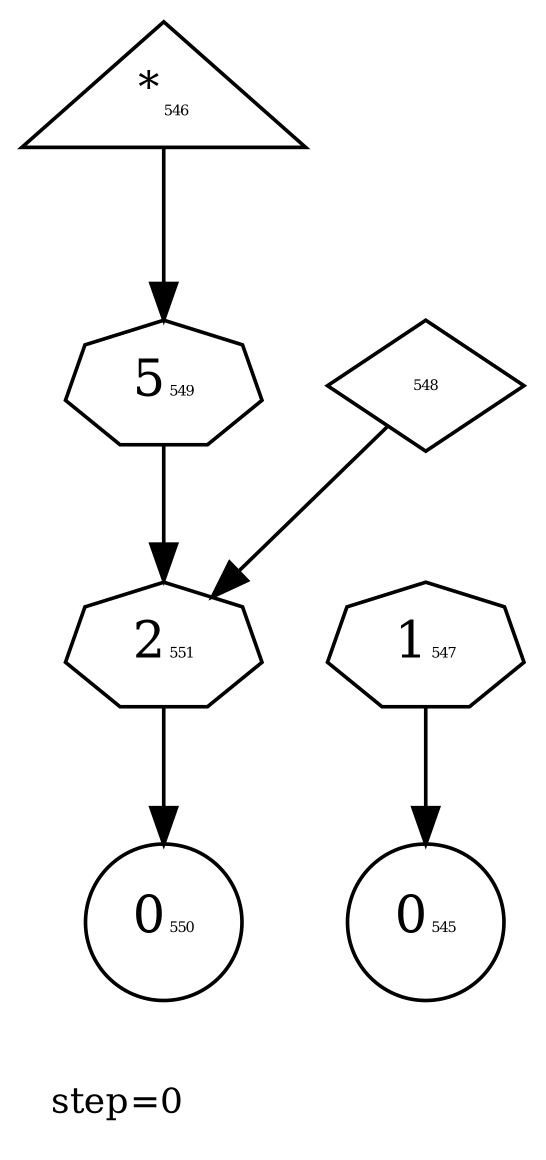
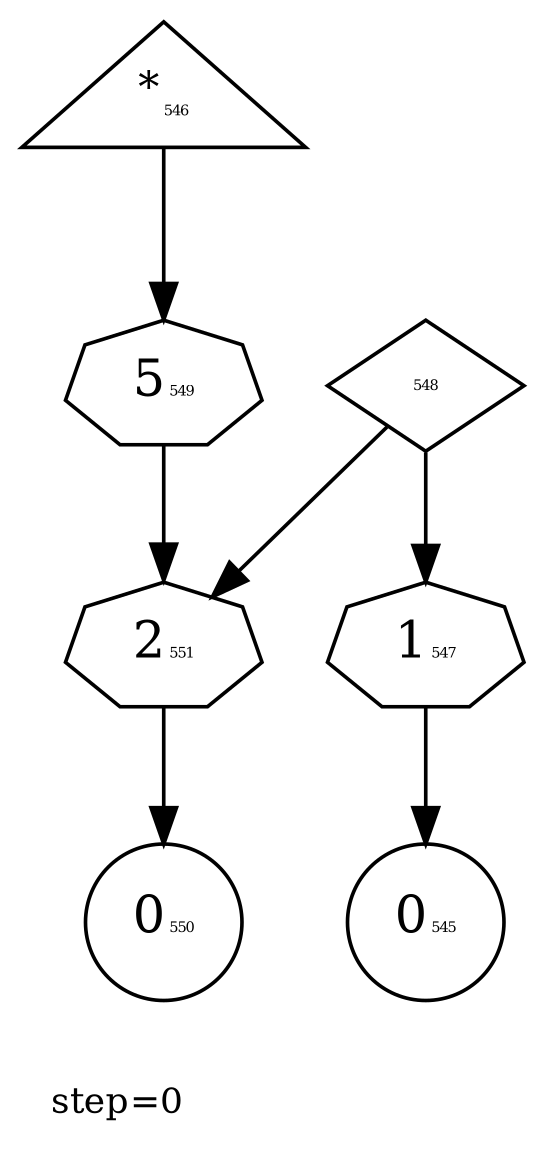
edge "548" -> "1": added
